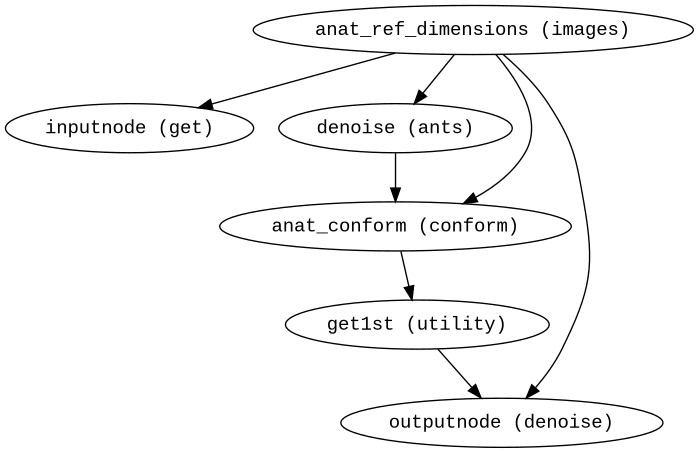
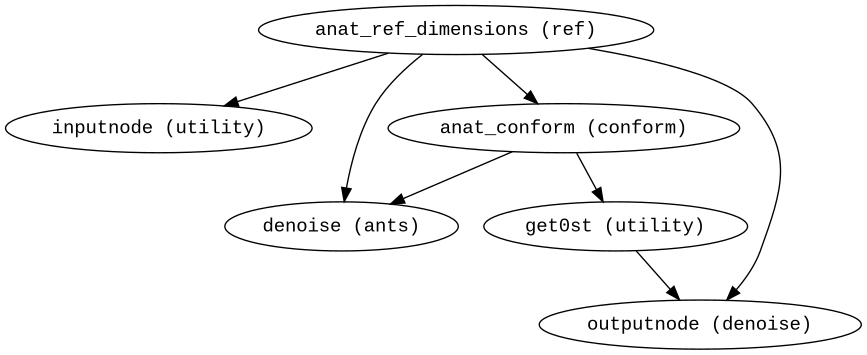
node "anat_ref_dimensions (images)": label "anat_ref_dimensions (images)" -> "anat_ref_dimensions (ref)"
node "inputnode (get)": label "inputnode (get)" -> "inputnode (utility)"
edge "denoise (ants)" -> "anat_conform (conform)": reversed
node "get1st (utility)": label "get1st (utility)" -> "get0st (utility)"
